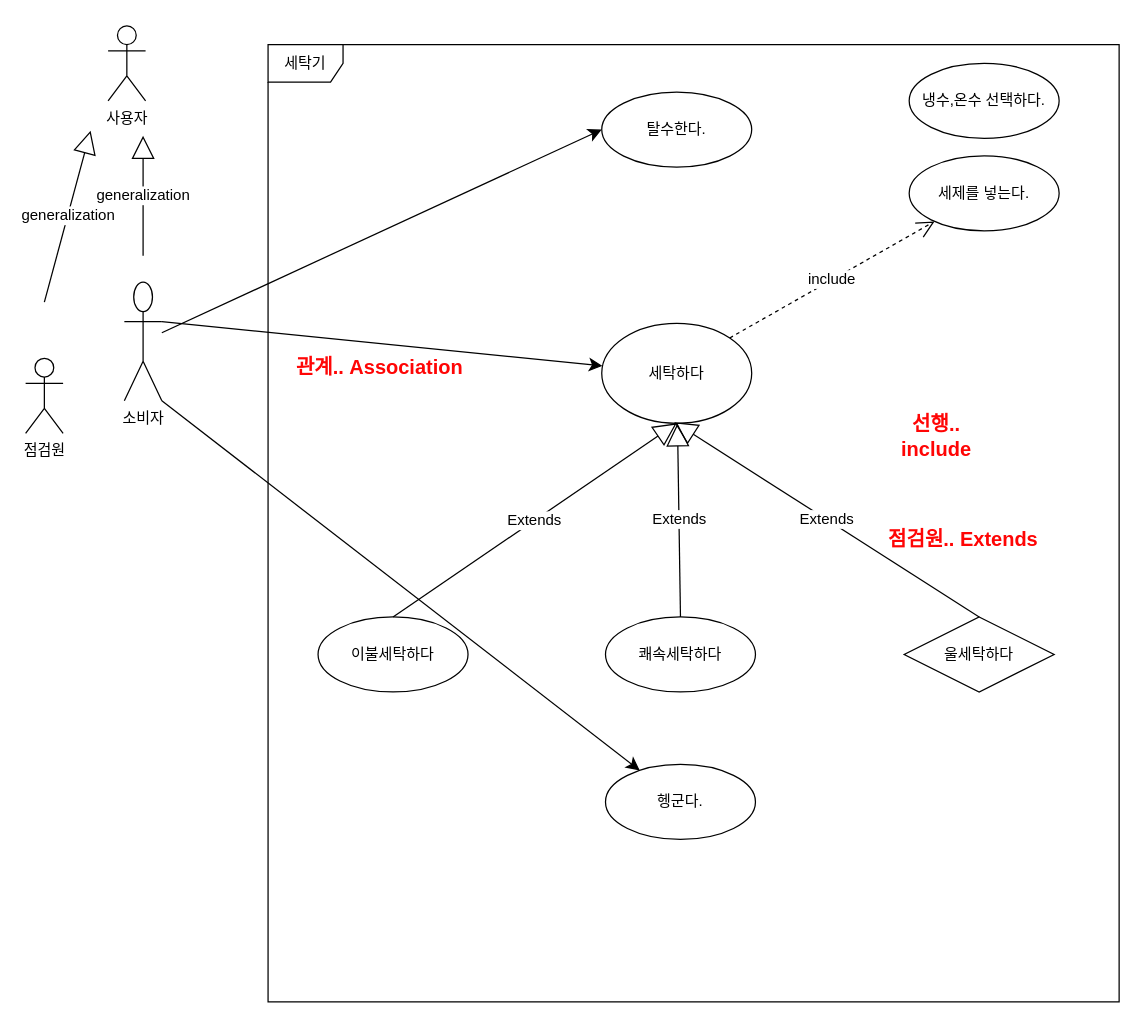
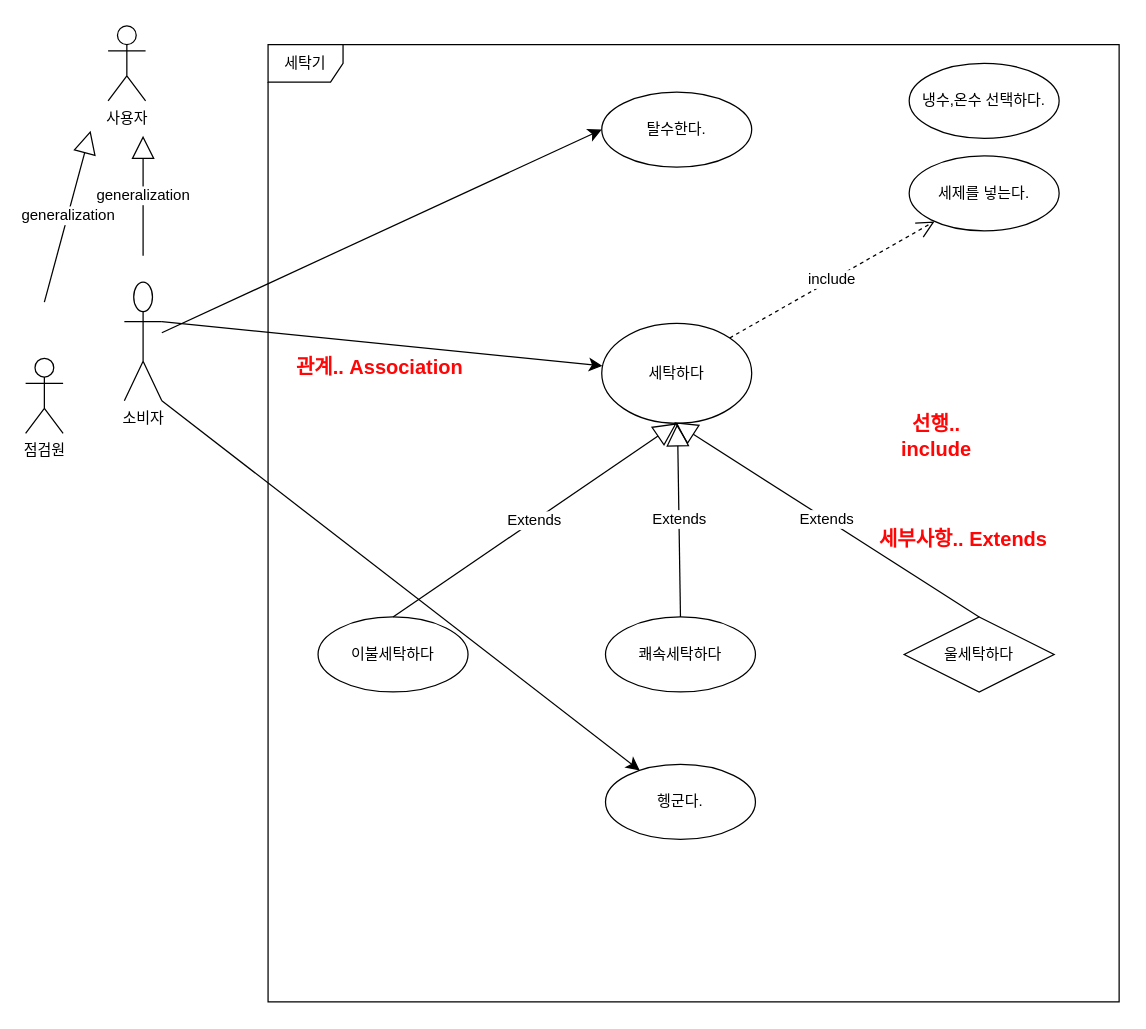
node "점검원.. Extends": label "점검원.. Extends" -> "세부사항.. Extends"
